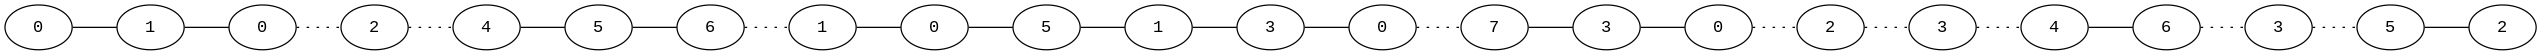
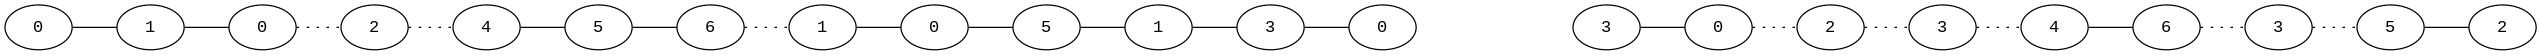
node "7": removed
